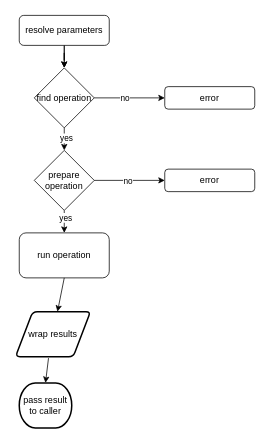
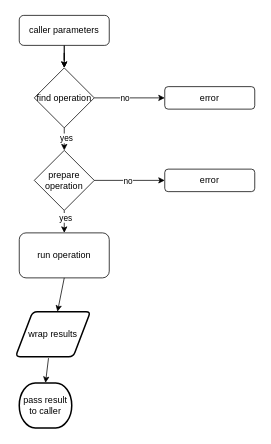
node "resolve parameters": label "resolve parameters" -> "caller parameters"
